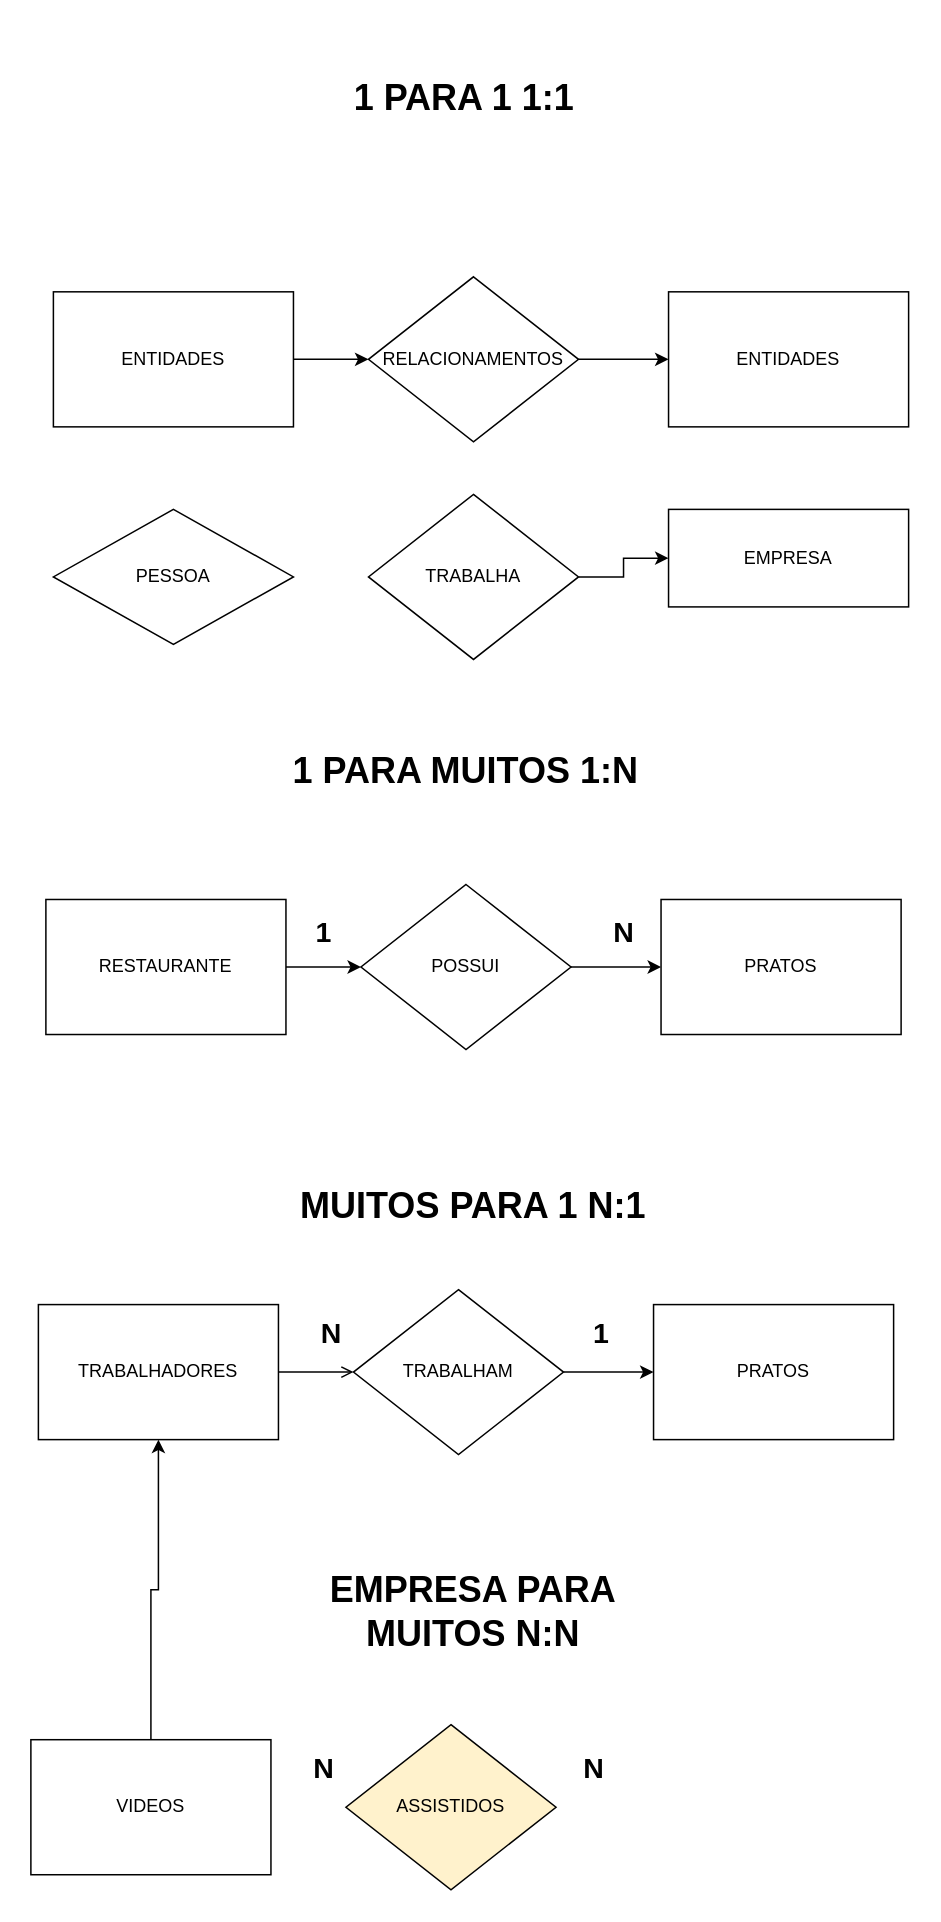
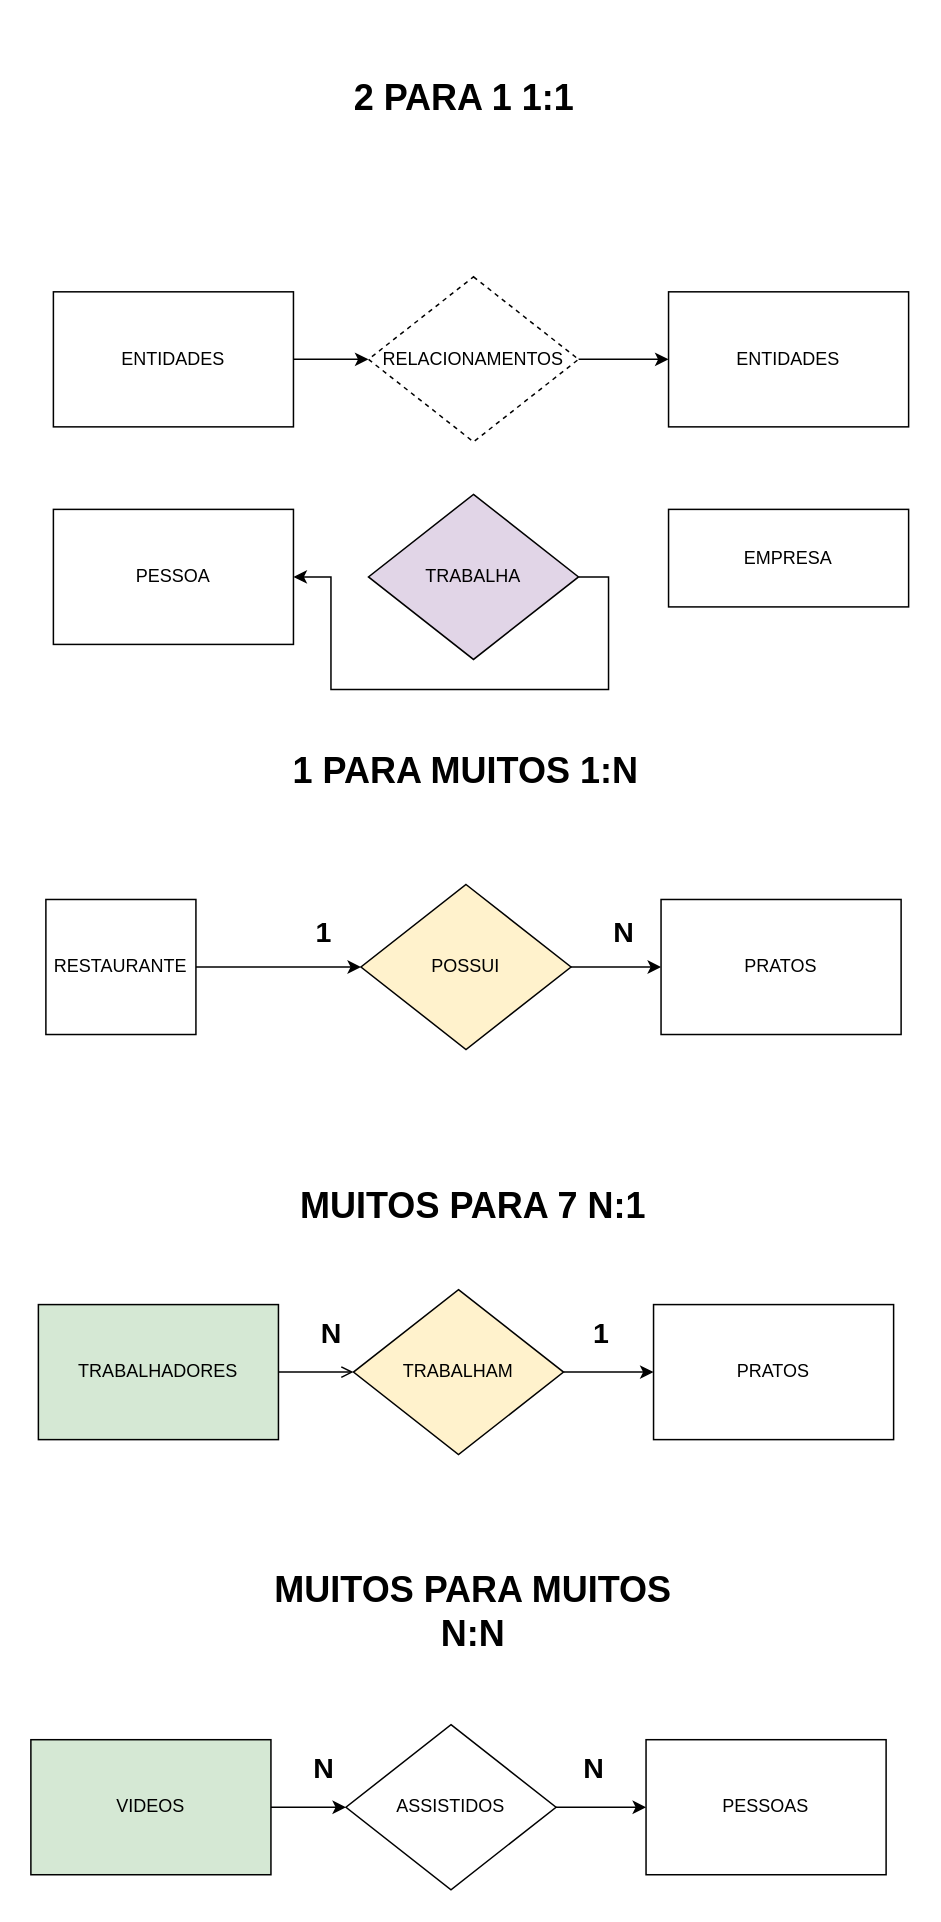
node "1 PARA 1 1:1": label "1 PARA 1 1:1" -> "2 PARA 1 1:1"
node "RELACIONAMENTOS": style solid -> dashed
edge "TRABALHA" -> "EMPRESA": now "TRABALHA" -> "PESSOA"
node "PESSOA": shape diamond -> rectangle
node "TRABALHA": fillcolor #ffffff -> #e1d5e7
node "RESTAURANTE": size 240x135 -> 150x135
node "POSSUI": fillcolor #ffffff -> #fff2cc
node "MUITOS PARA 1 N:1": label "MUITOS PARA 1 N:1" -> "MUITOS PARA 7 N:1"
node "TRABALHADORES": fillcolor #ffffff -> #d5e8d4
node "TRABALHAM": fillcolor #ffffff -> #fff2cc
edge "VIDEOS" -> "TRABALHADORES": now "VIDEOS" -> "ASSISTIDOS"
node "EMPRESA PARA MUITOS N:N": label "EMPRESA PARA MUITOS N:N" -> "MUITOS PARA MUITOS N:N"
node "VIDEOS": fillcolor #ffffff -> #d5e8d4
node "ASSISTIDOS": fillcolor #fff2cc -> #ffffff
edge "ASSISTIDOS" -> "PESSOAS": added
node "PESSOAS": added
